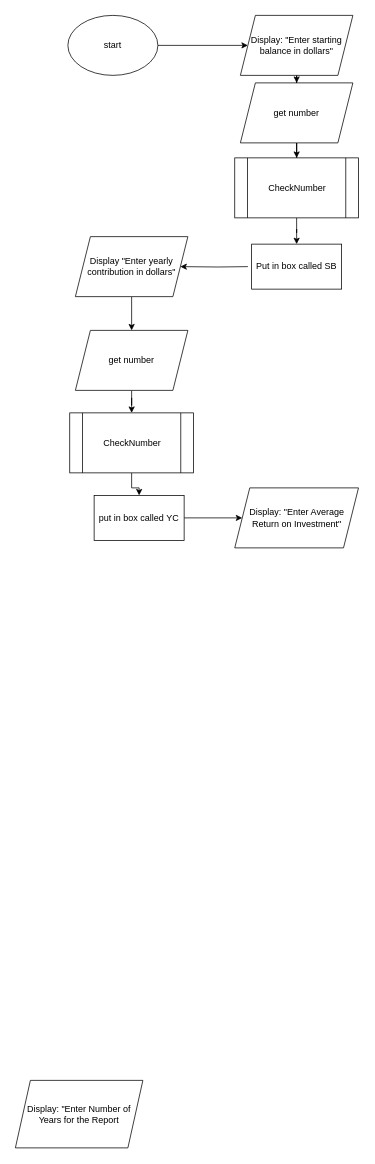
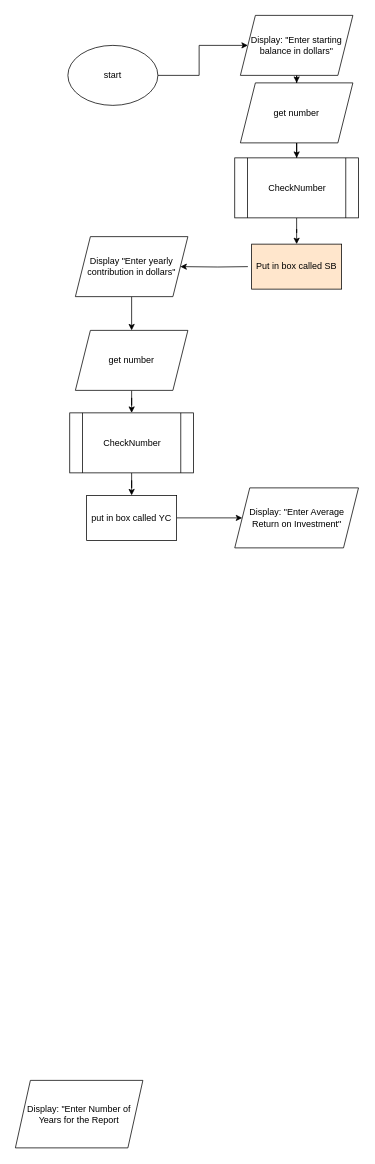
node "start": moved (113, 45) -> (113, 75)
node "Put in box called SB": fillcolor #ffffff -> #ffe6cc
node "put in box called YC": moved (139, 518) -> (132, 518)
